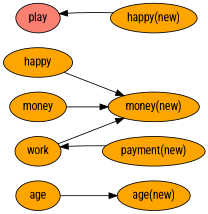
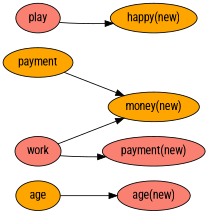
edge "happy(new)" -> "play": reversed
node "happy": label "happy" -> "payment"
node "money": removed
edge "payment(new)" -> "work": reversed
node "work": fillcolor orange -> salmon
node "payment(new)": fillcolor orange -> salmon
node "age(new)": fillcolor orange -> salmon
